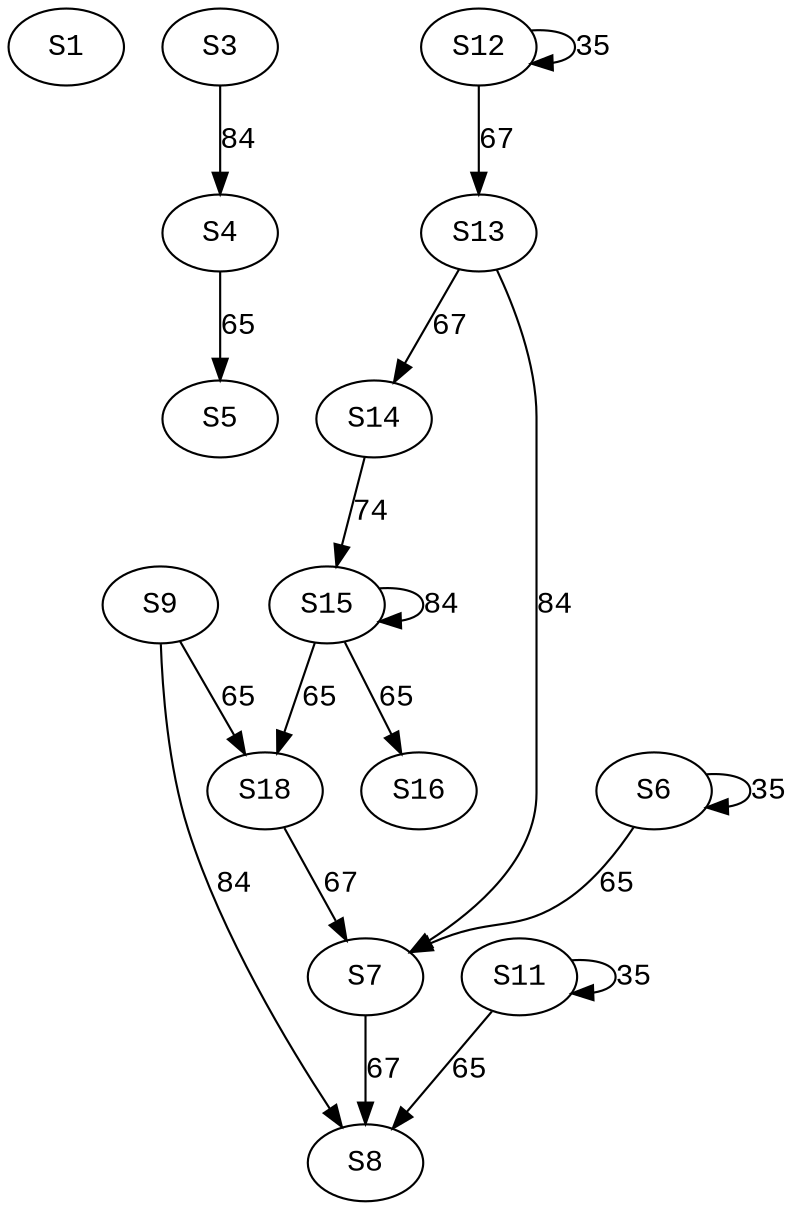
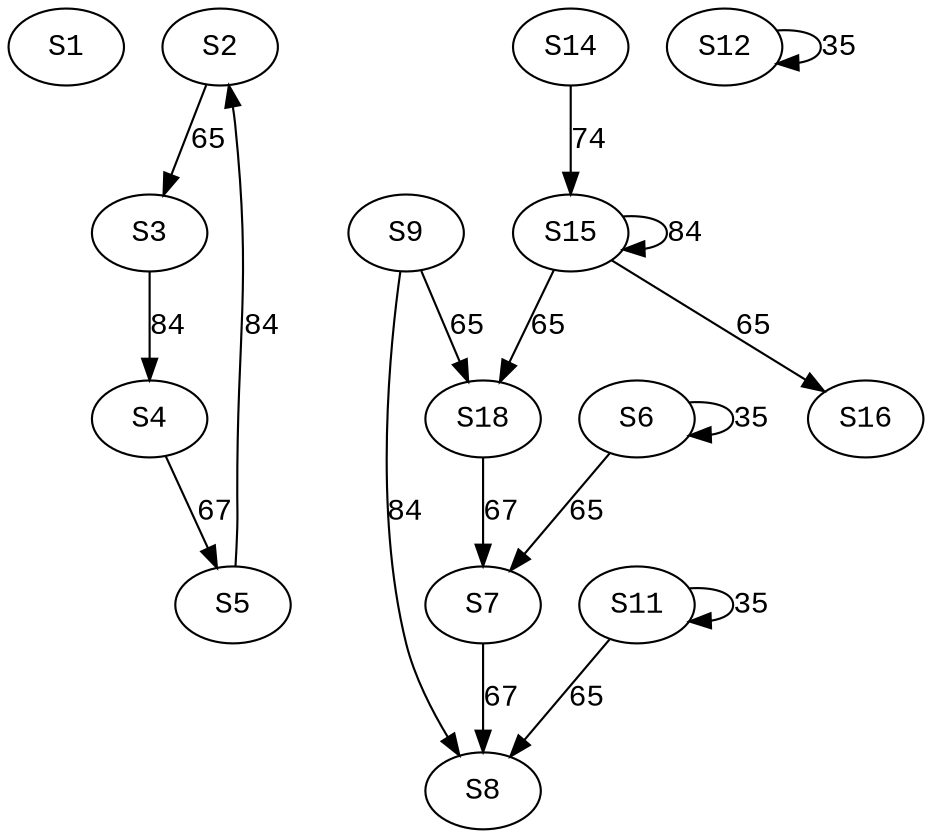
node "S2": added
node "S13": removed
edge "S4" -> "S5": label "65" -> "67"
